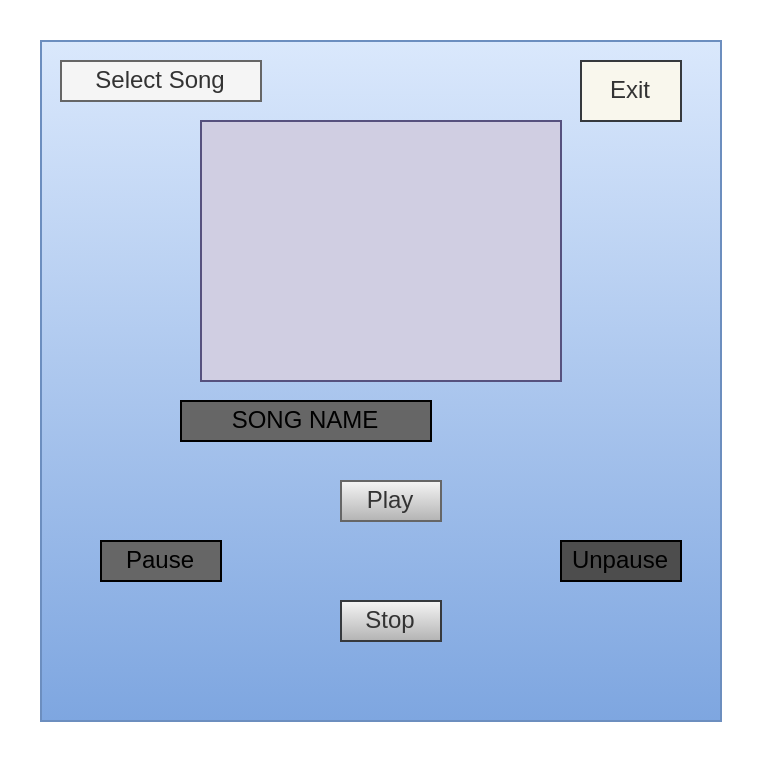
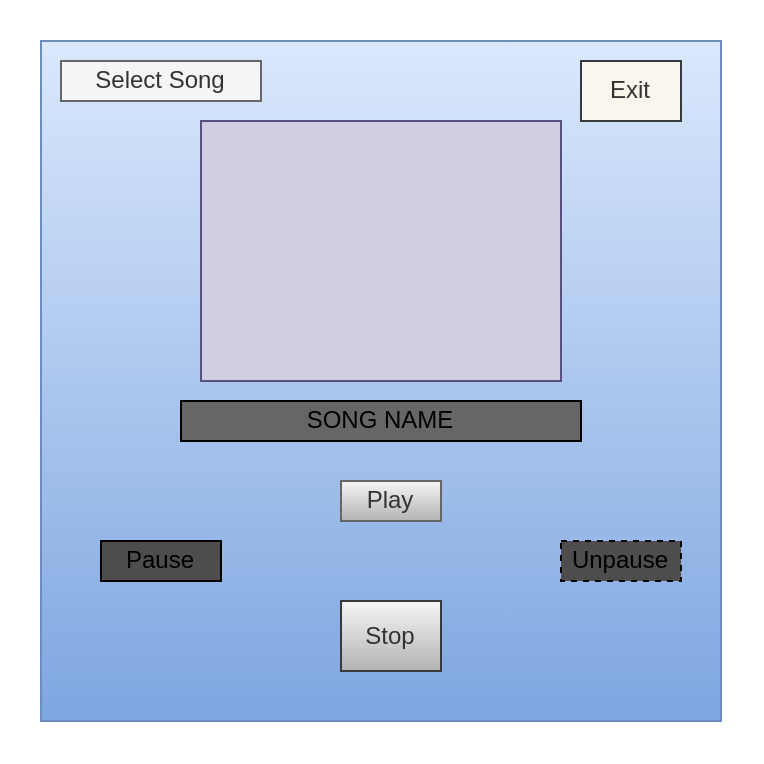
node "SONG NAME": size 250x40 -> 400x40
node "Pause": fillcolor #666666 -> #4d4d4d
node "Unpause": style solid -> dashed
node "Stop": size 100x40 -> 100x70
